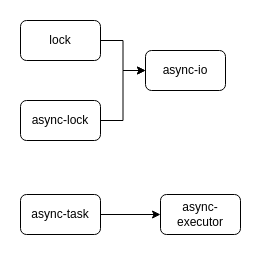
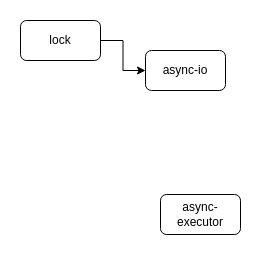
edge "async-lock" -> "async-io": removed
node "async-lock": removed
node "async-task": removed
edge "async-task" -> "async-executor": removed
